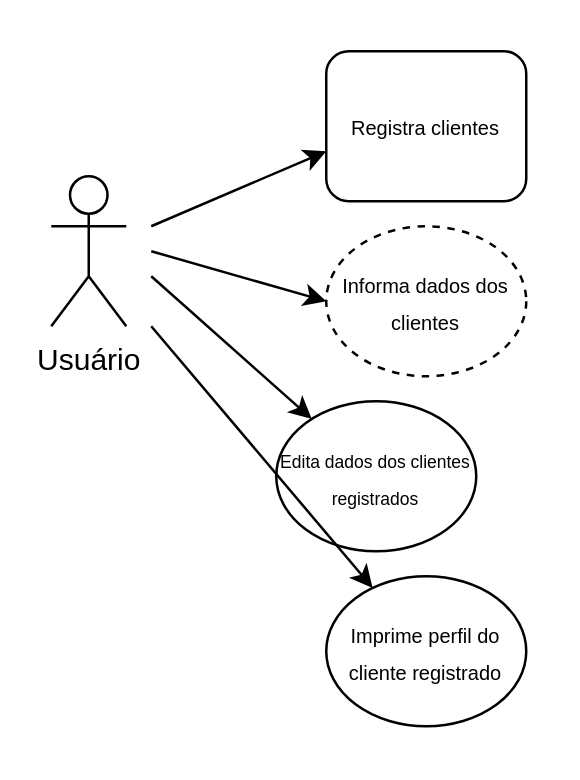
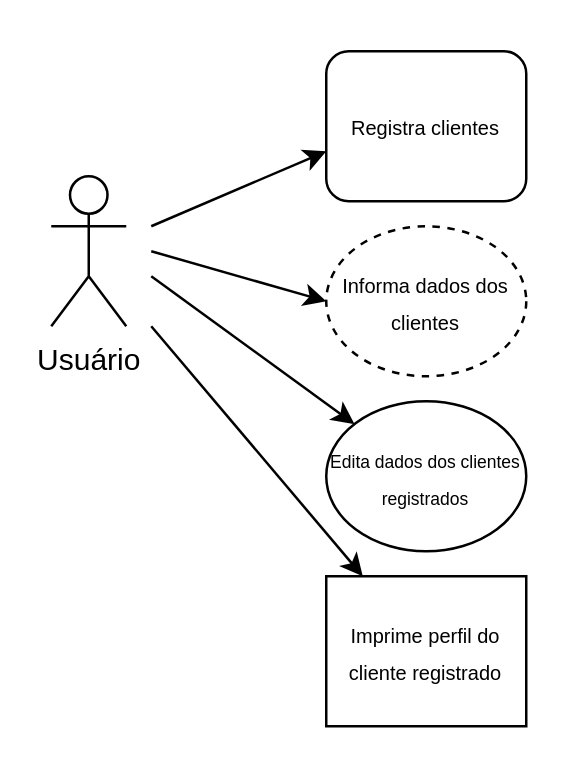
node "Edita dados dos clientes registrados": moved (376, 476) -> (426, 476)
node "Imprime perfil do cliente registrado": shape ellipse -> rectangle
